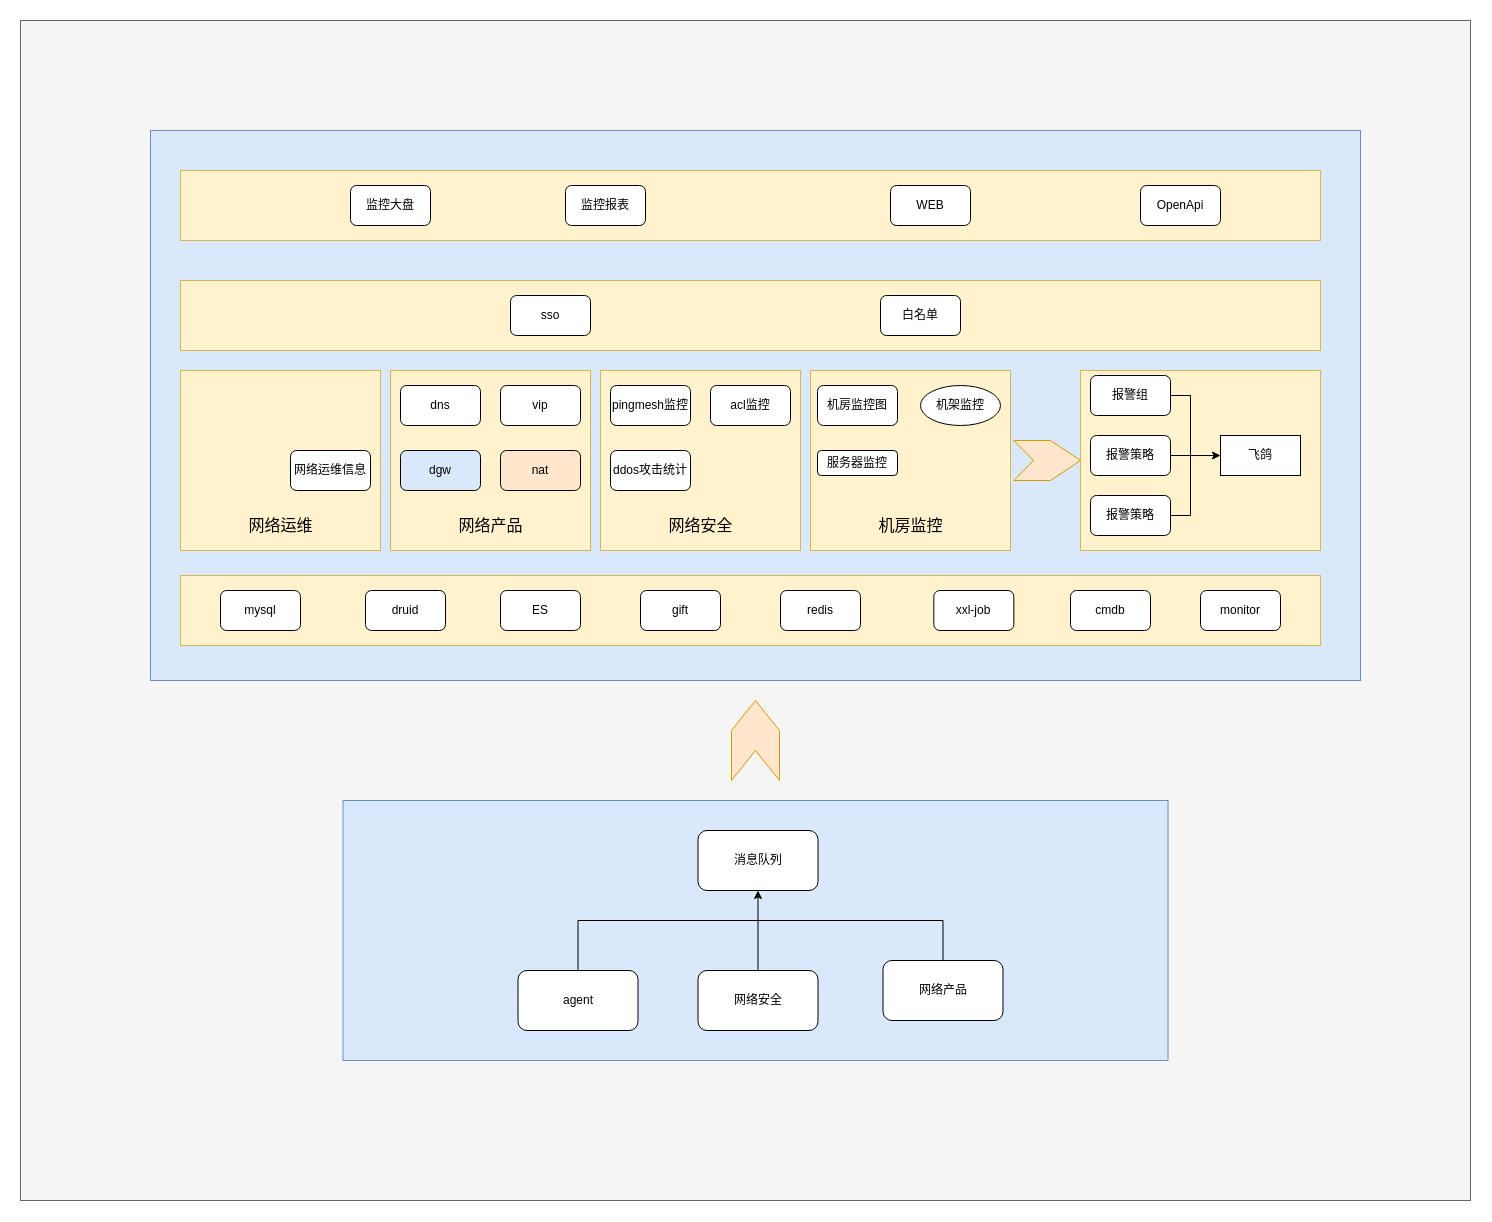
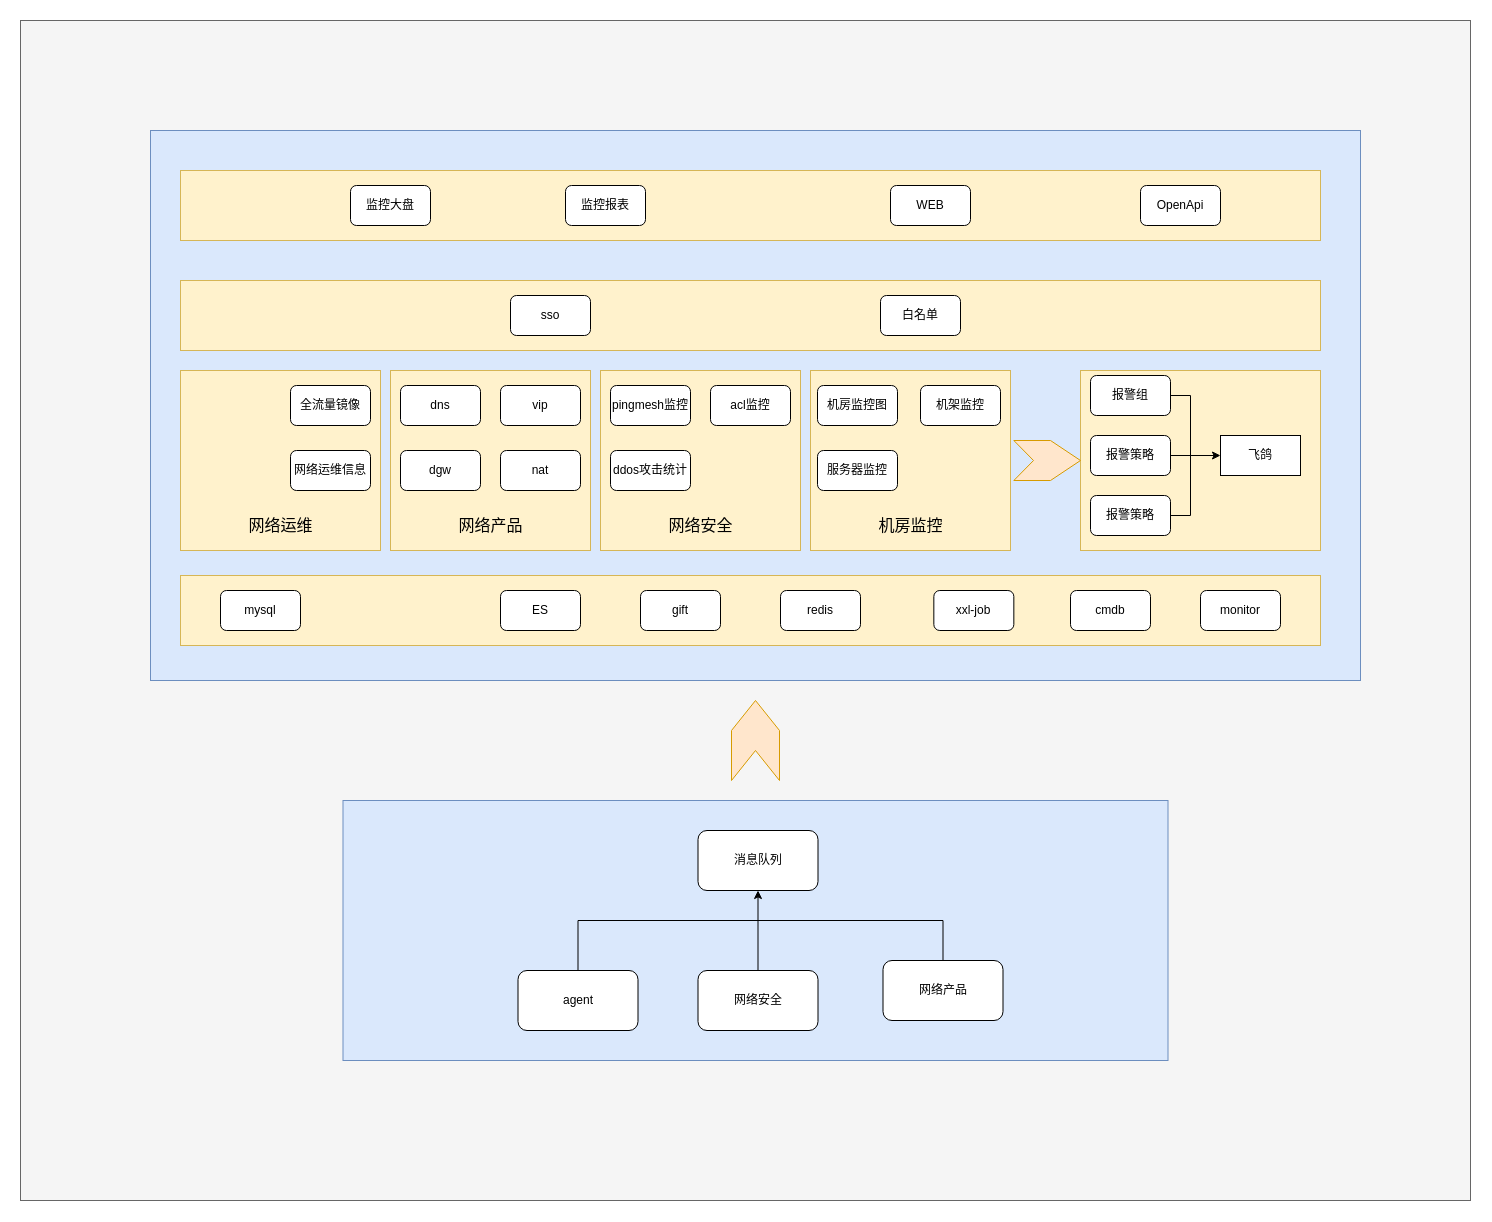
node "全流量镜像": added
node "机架监控": shape ellipse -> rounded rectangle
node "服务器监控": size 80x25 -> 80x40
node "dgw": fillcolor #dae8fc -> #ffffff
node "nat": fillcolor #ffe6cc -> #ffffff
node "druid": removed
